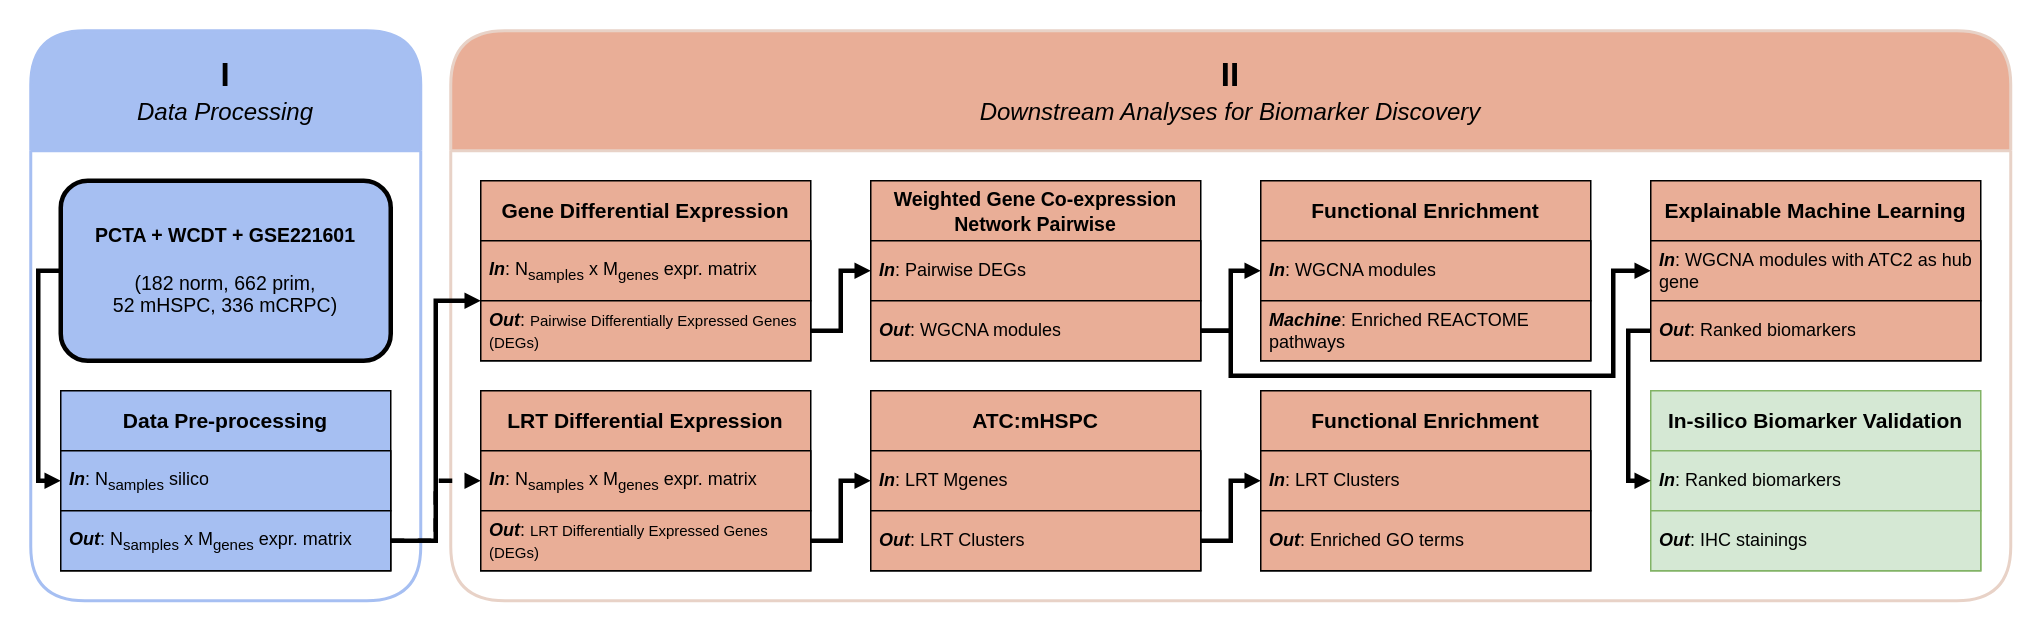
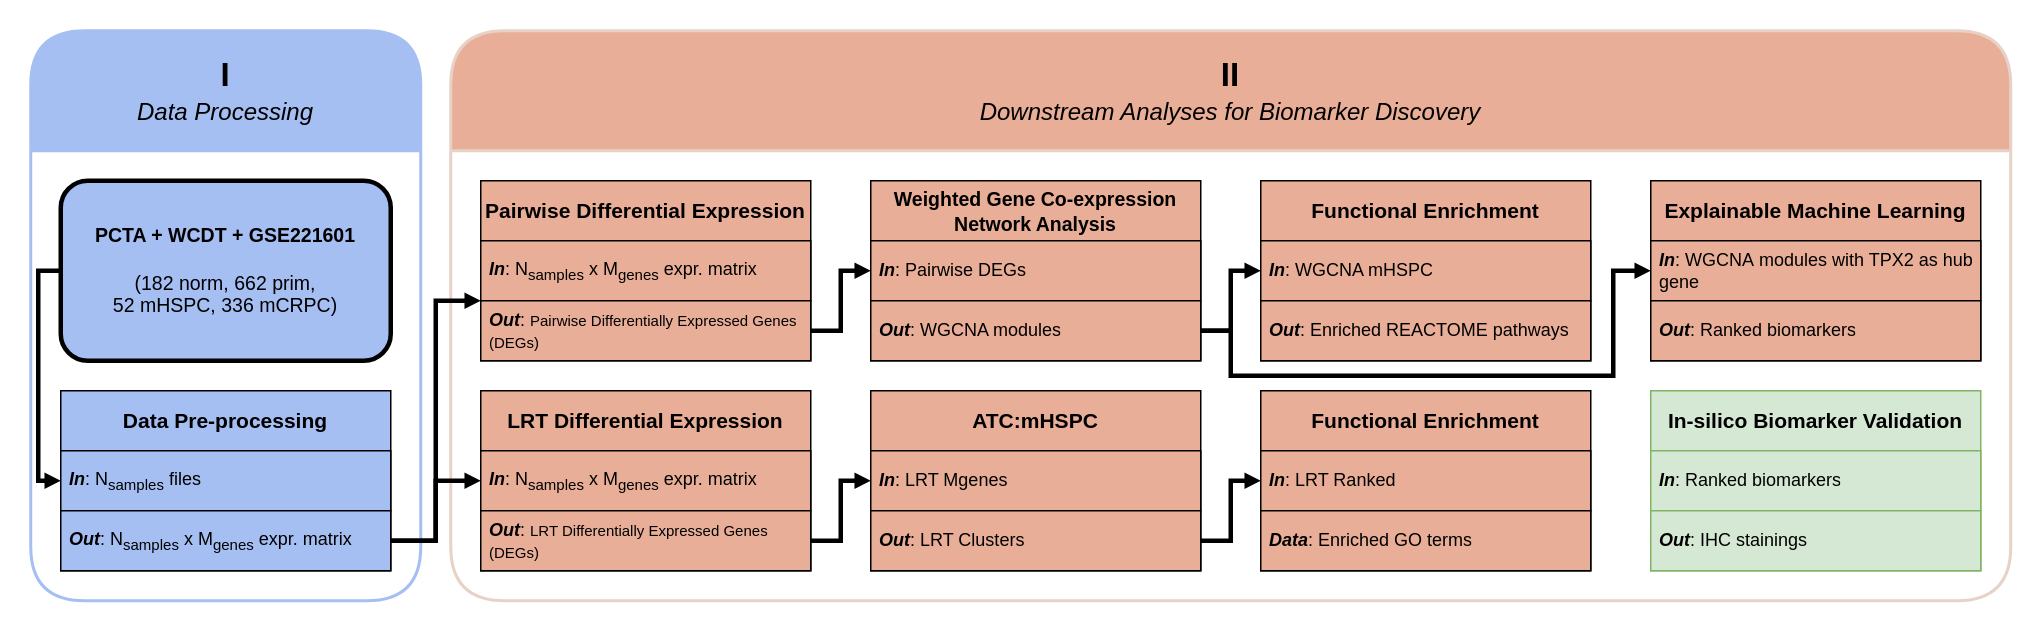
node "Gene Differential Expression": label "Gene Differential Expression" -> "Pairwise Differential Expression"
node "Weighted Gene Co-expression Network Pairwise": label "Weighted Gene Co-expression Network Pairwise" -> "Weighted Gene Co-expression Network Analysis"
node "In: WGCNA modules": label "In: WGCNA modules" -> "In: WGCNA mHSPC"
node "In: WGCNA modules with ATC2 as hub gene": label "In: WGCNA modules with ATC2 as hub gene" -> "In: WGCNA modules with TPX2 as hub gene"
node "Machine: Enriched REACTOME pathways": label "Machine: Enriched REACTOME pathways" -> "Out: Enriched REACTOME pathways"
edge "Out: Ranked biomarkers" -> "In: Ranked biomarkers": removed
node "In: Nsamples silico": label "In: Nsamples silico" -> "In: Nsamples files"
edge "Out: Nsamples x Mgenes expr. matrix" -> "LRT Differential Expression": style dashed -> solid
node "In: LRT Clusters": label "In: LRT Clusters" -> "In: LRT Ranked"
node "Out: Enriched GO terms": label "Out: Enriched GO terms" -> "Data: Enriched GO terms"
